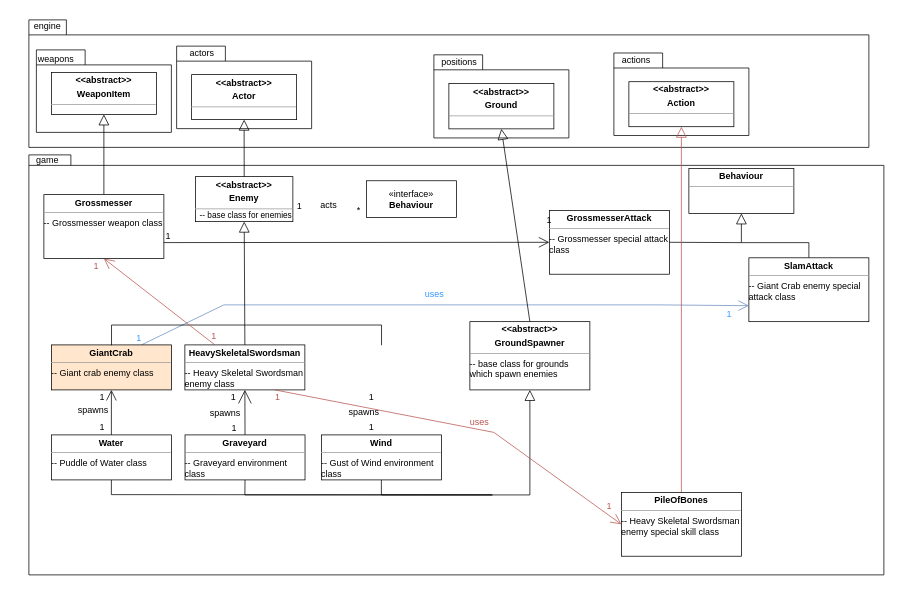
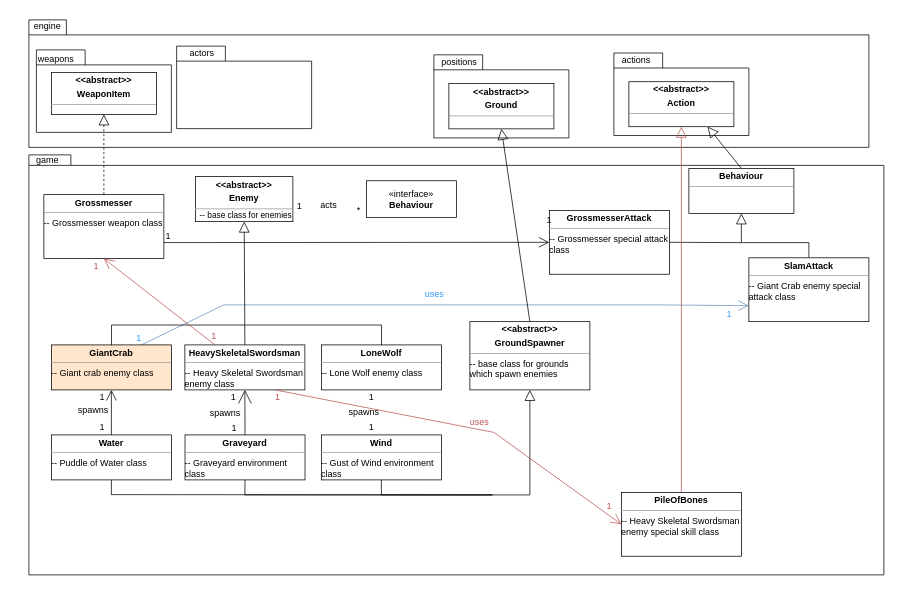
node "<<abstract>> Actor": removed
edge "Behaviour" -> "<<abstract>> Action": added
edge "<<abstract>> Enemy" -> "<<abstract>> Actor": removed
edge "Grossmesser -- Grossmesser weapon class" -> "<<abstract>> WeaponItem": style solid -> dashed
node "LoneWolf -- Lone Wolf enemy class": added
